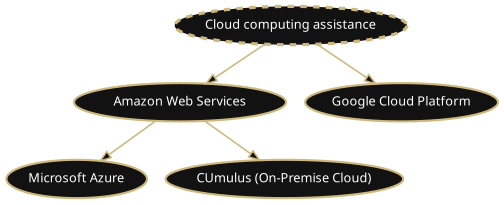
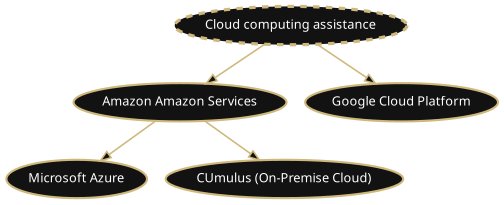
node "Amazon Web Services": label "Amazon Web Services" -> "Amazon Amazon Services"
